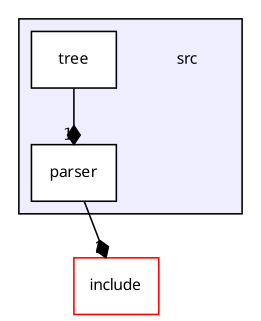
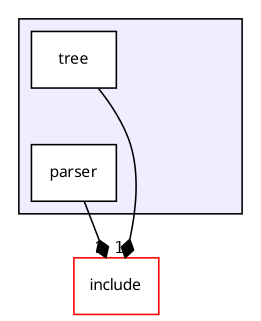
node "src": removed
edge "tree" -> "parser": now "tree" -> "include"
